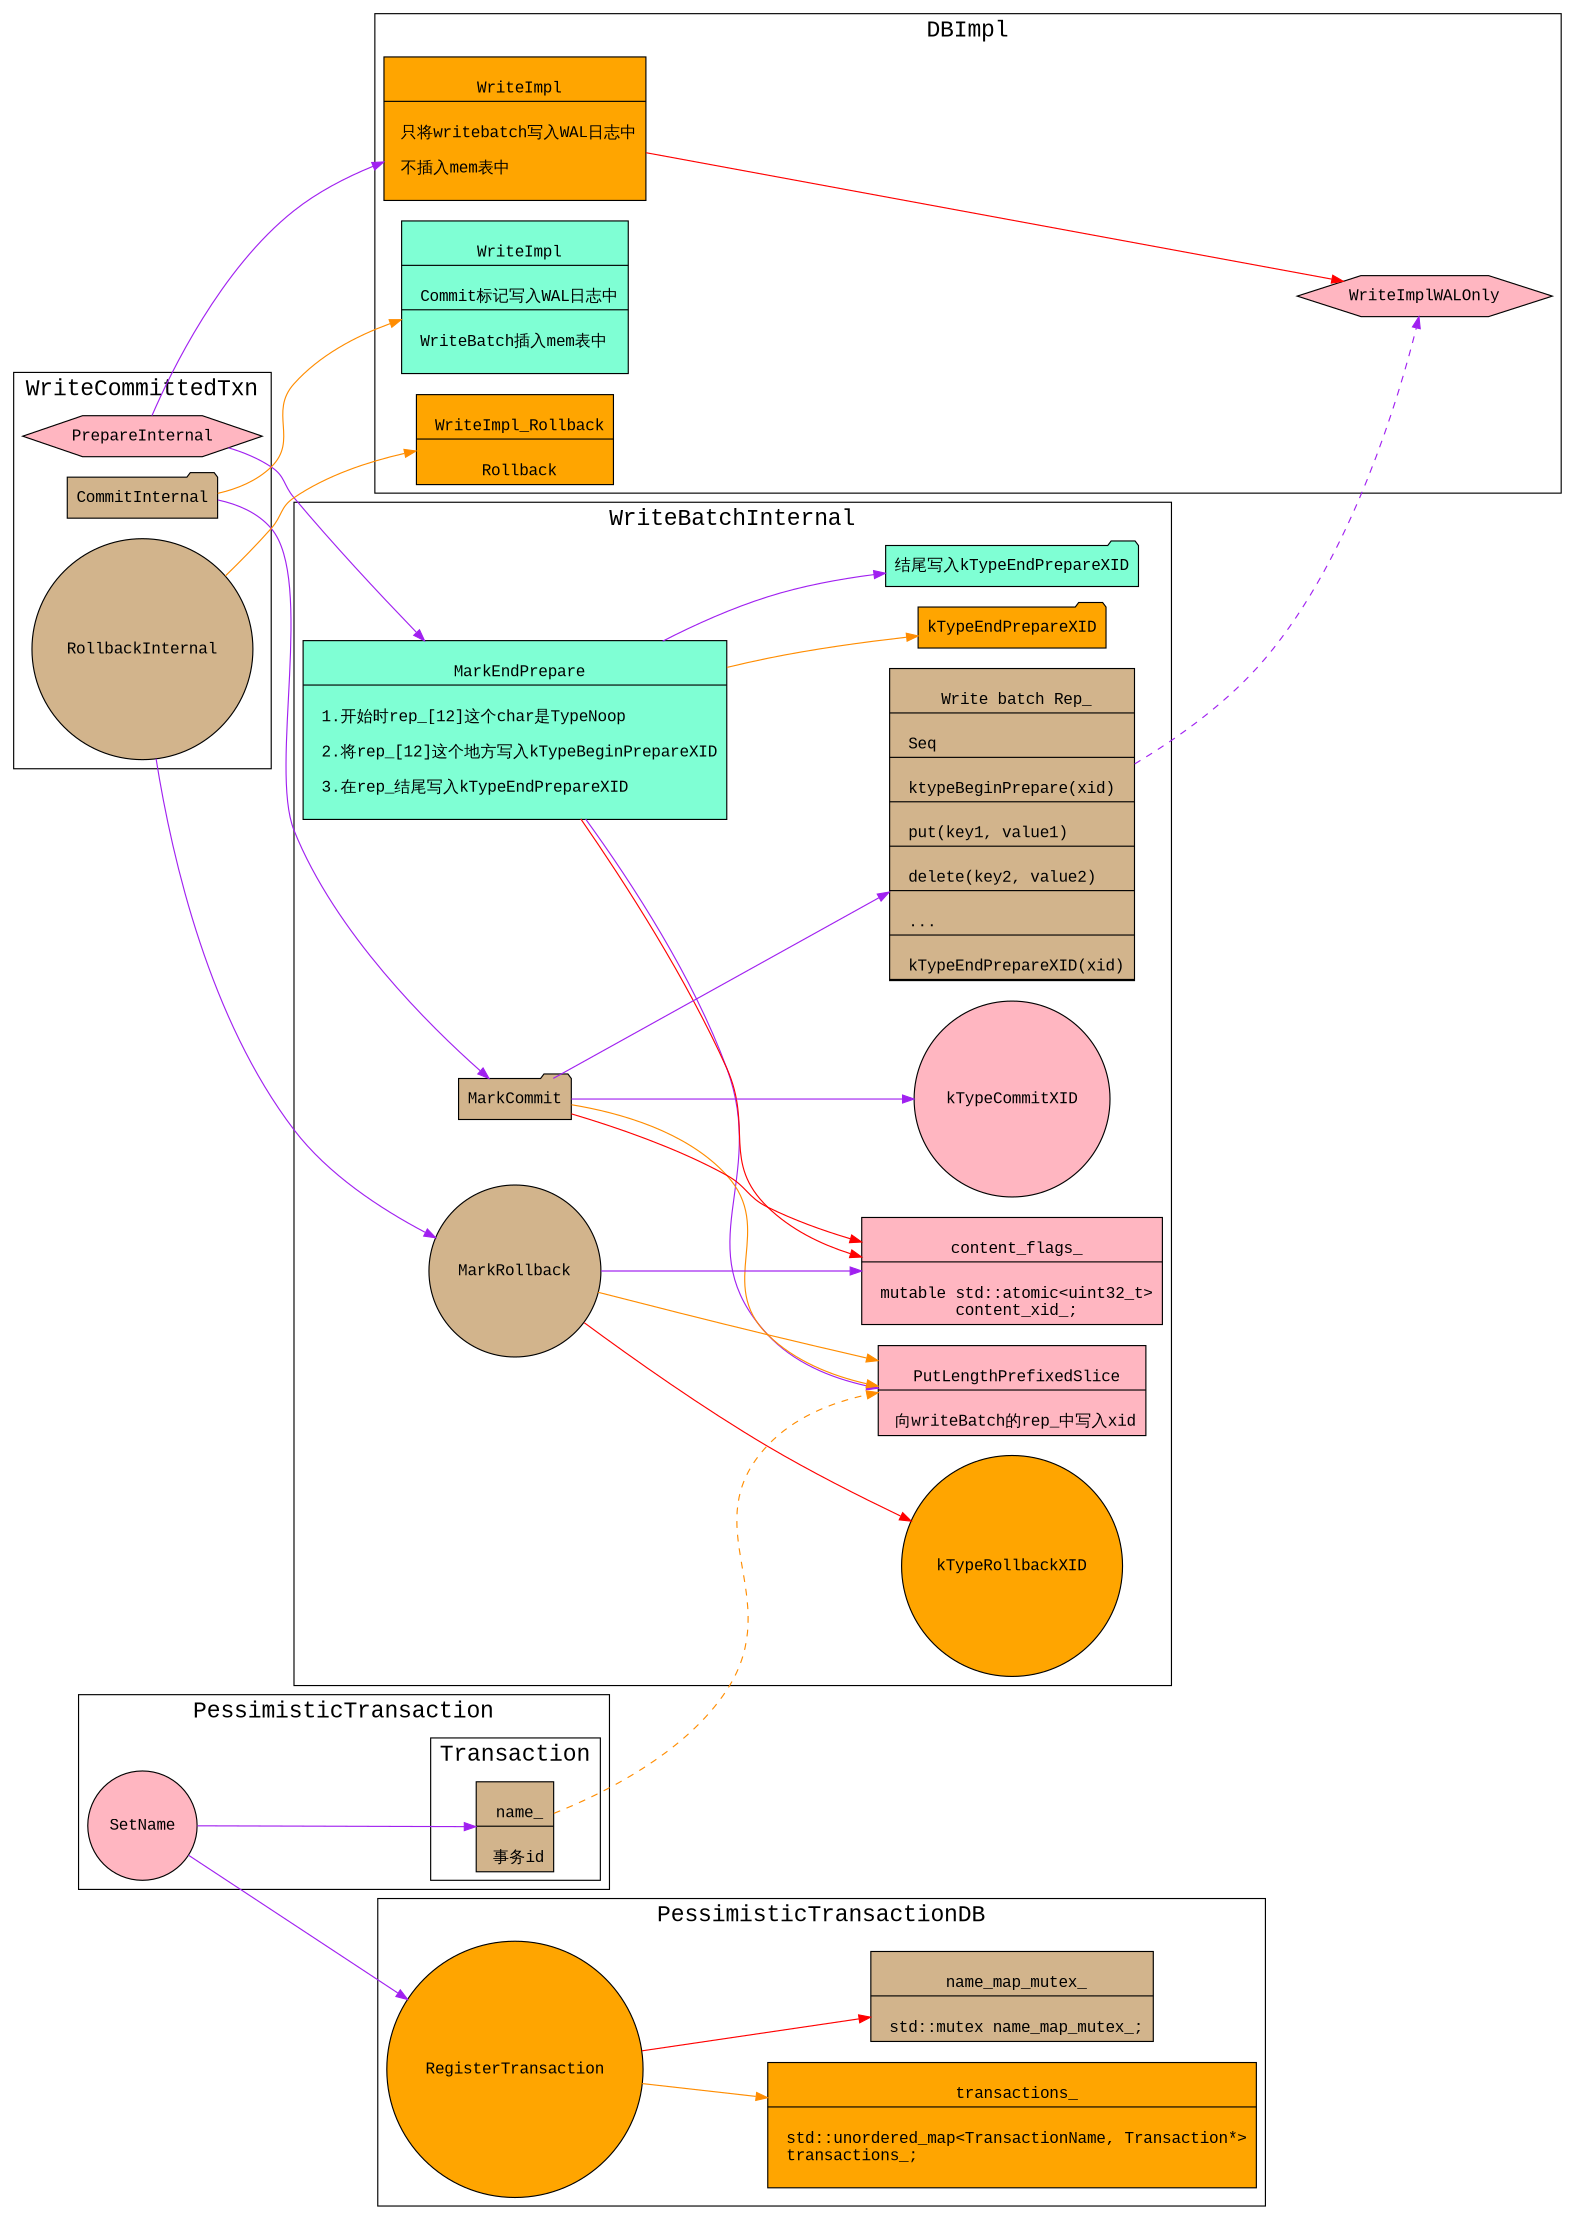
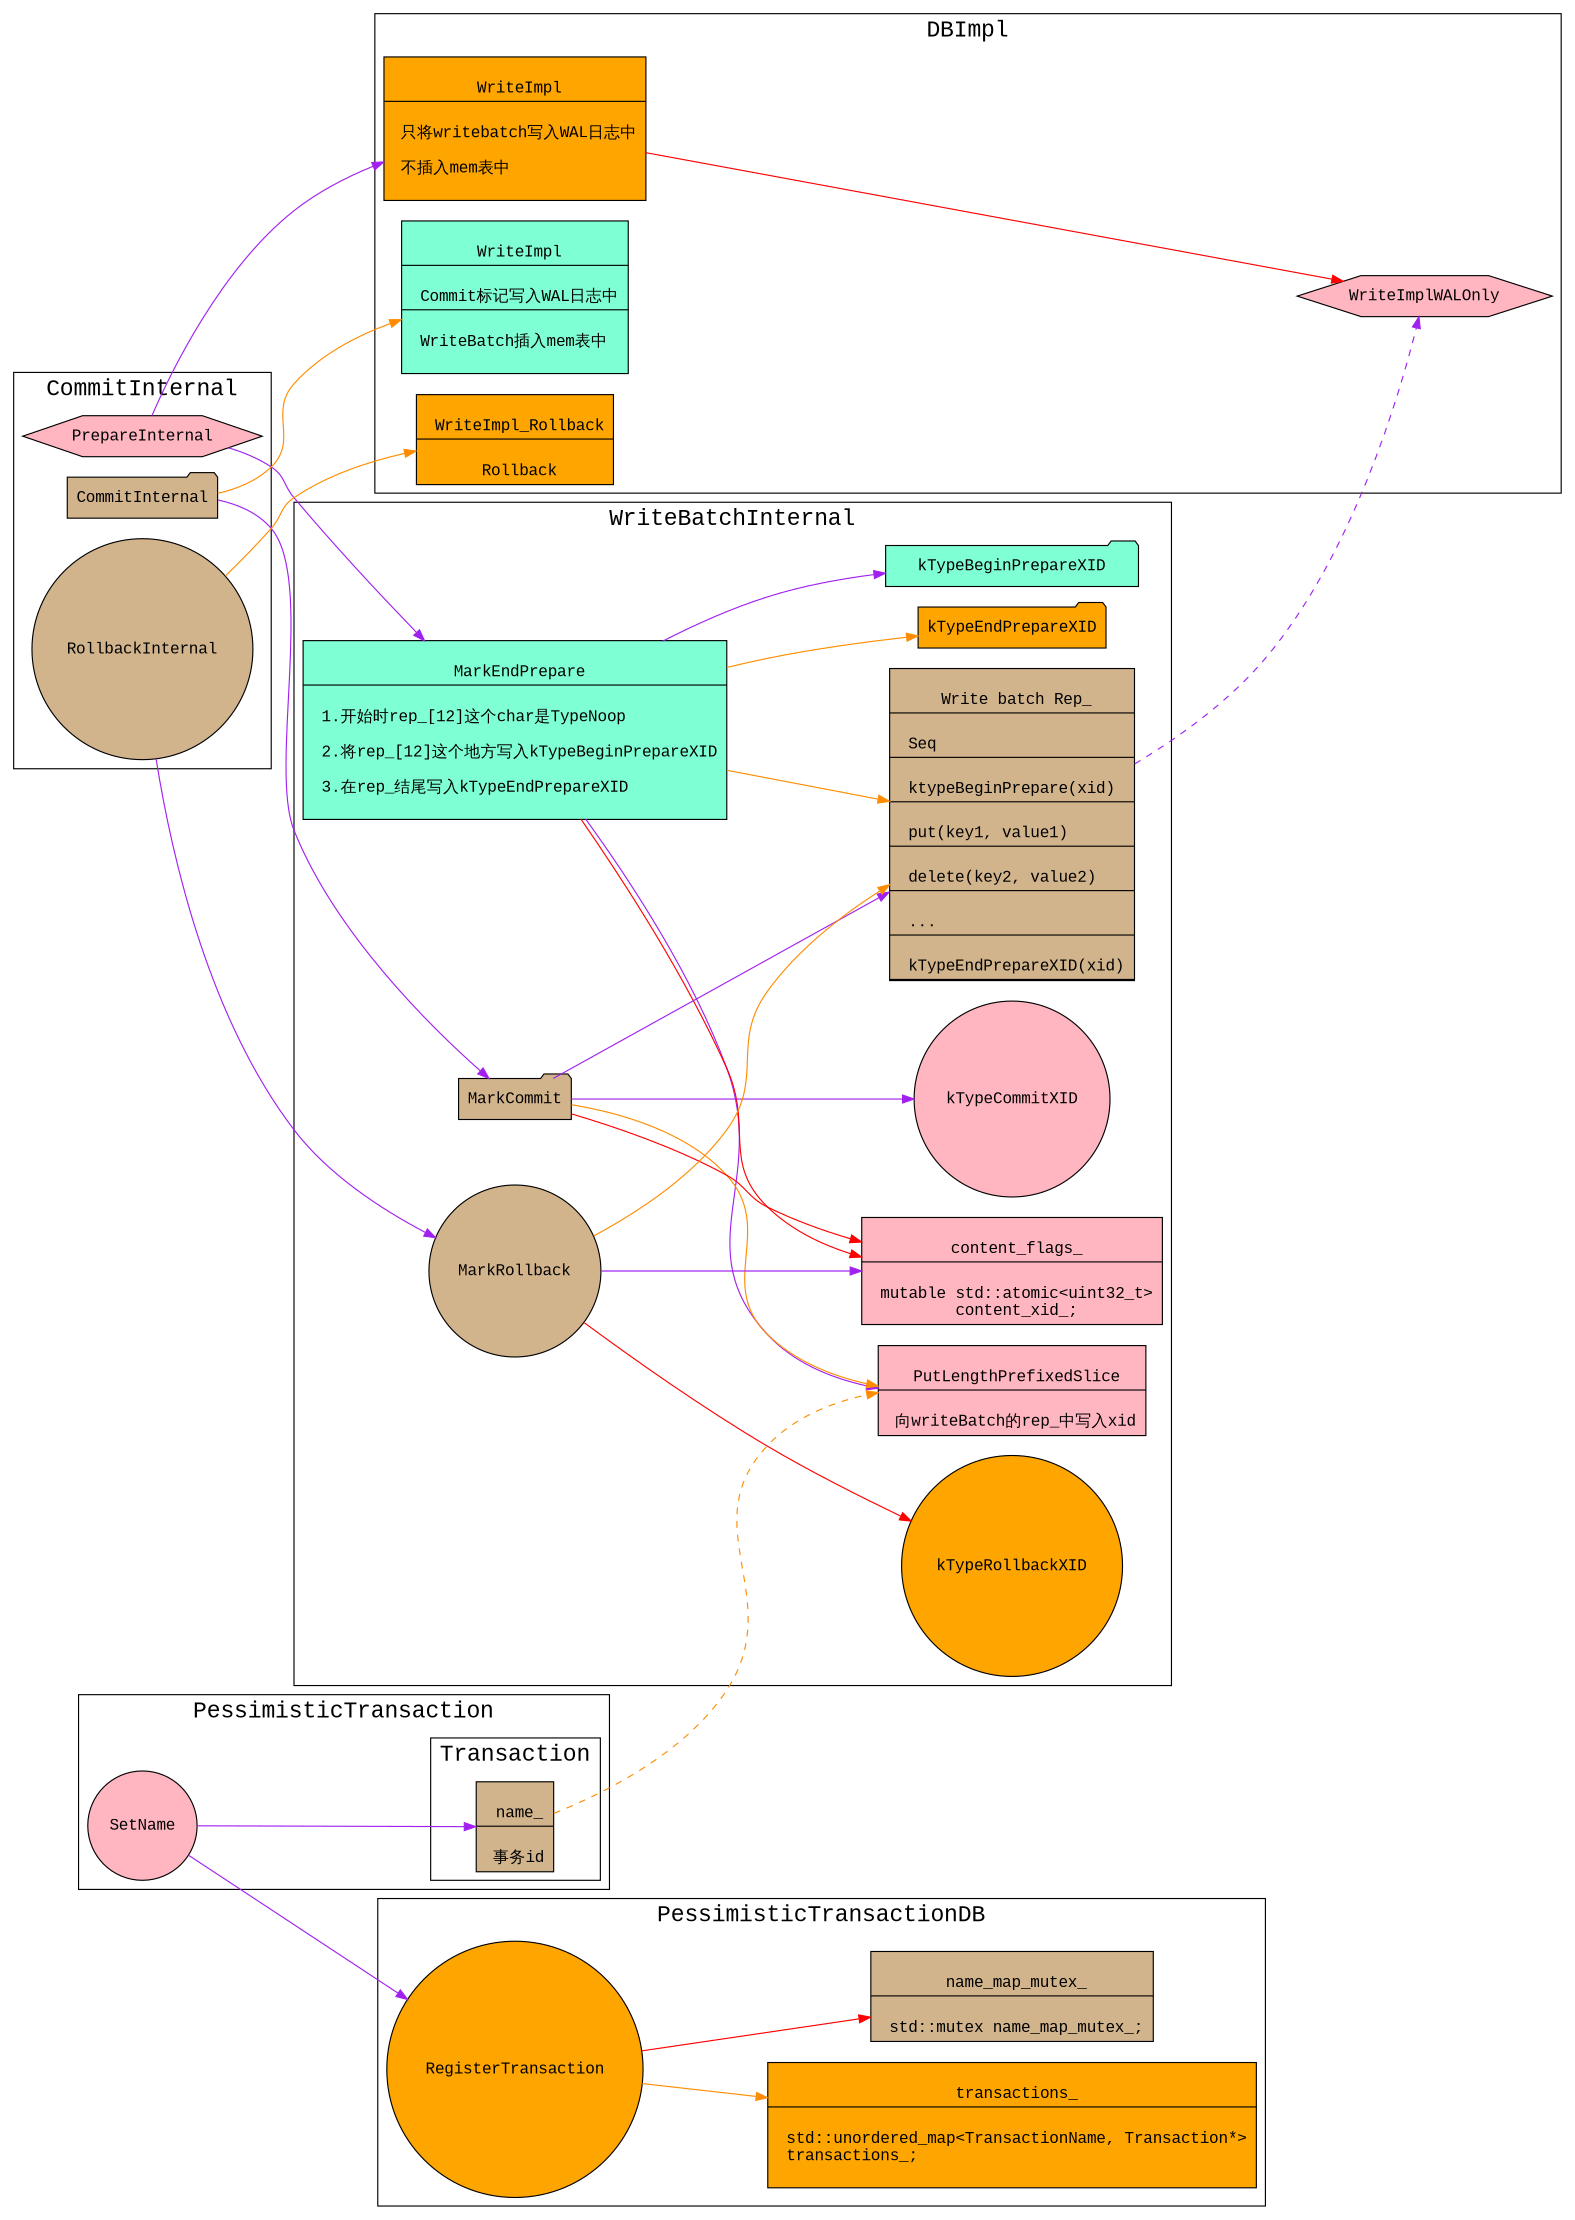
cluster "WriteCommittedTxn": label "WriteCommittedTxn" -> "CommitInternal"
node "结尾写入kTypeEndPrepareXID": label "结尾写入kTypeEndPrepareXID" -> "kTypeBeginPrepareXID"
edge "MarkEndPrepare" -> "Write batch Rep_": added
edge "MarkRollback" -> "PutLengthPrefixedSlice": now "MarkRollback" -> "Write batch Rep_"
